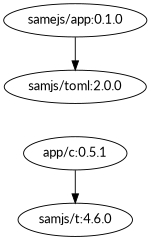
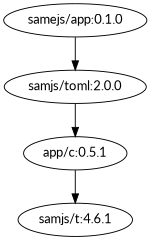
edge "samjs/toml:2.0.0" -> "app/c:0.5.1": added
node "samjs/t:4.6.0": label "samjs/t:4.6.0" -> "samjs/t:4.6.1"
